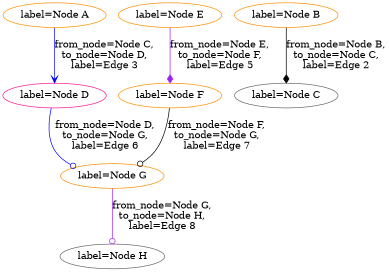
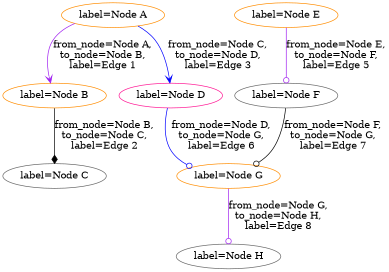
edge "label=Node A" -> "label=Node B": added, label "from_node=Node A, to_node=Node B, label=Edge 1"
edge "label=Node E" -> "label=Node F": arrowhead diamond -> odot
node "label=Node F": color darkorange -> gray40
